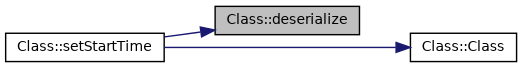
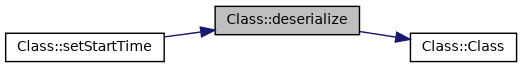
edge "Class::setStartTime" -> "Class::Class": now "Class::deserialize" -> "Class::Class"
